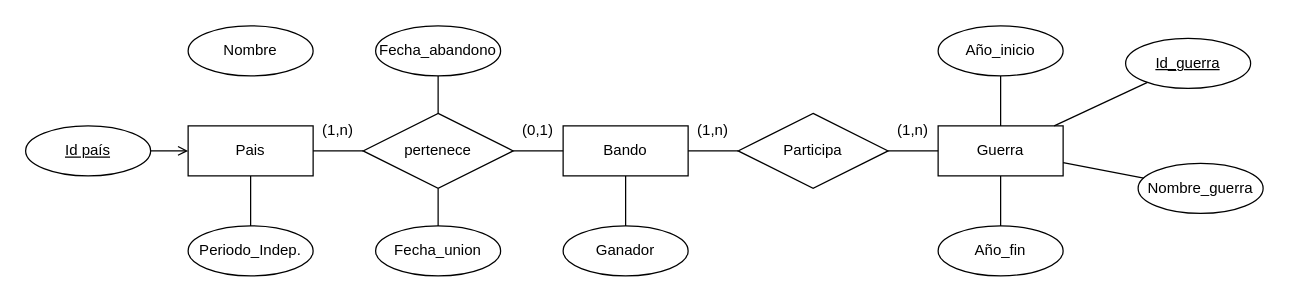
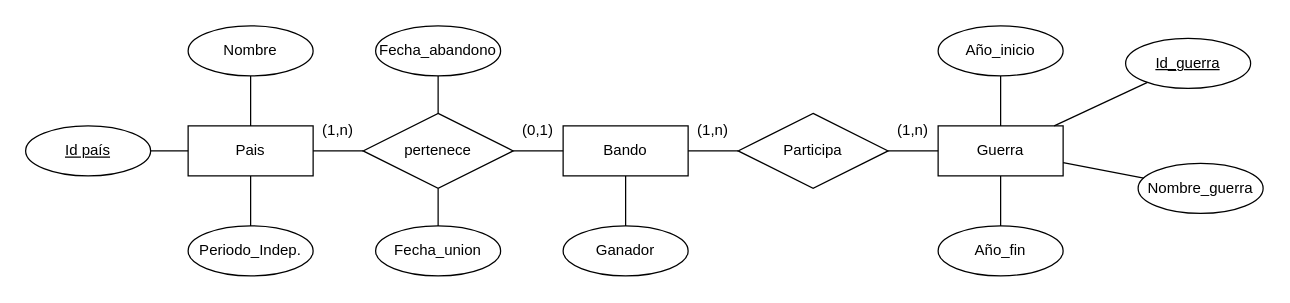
edge "Nombre" -- "Pais": added
edge "Id país" -> "Pais": arrowhead open -> none
